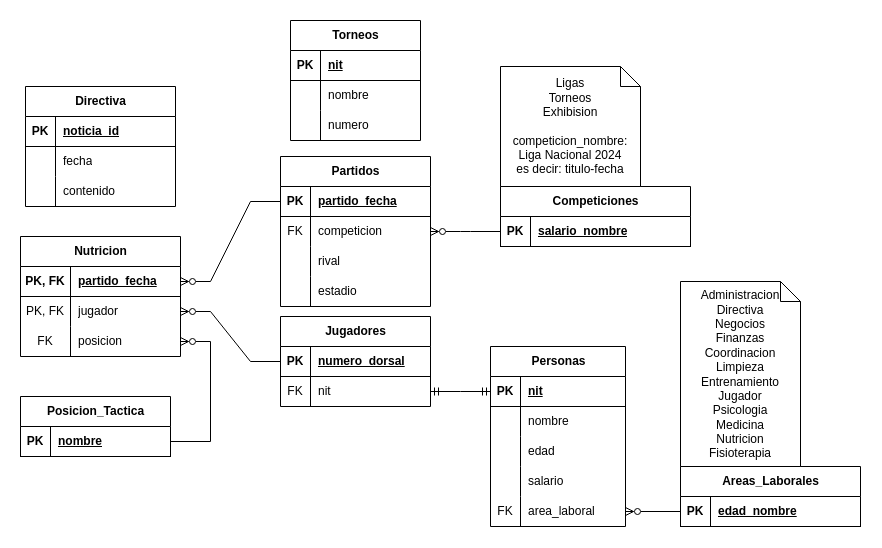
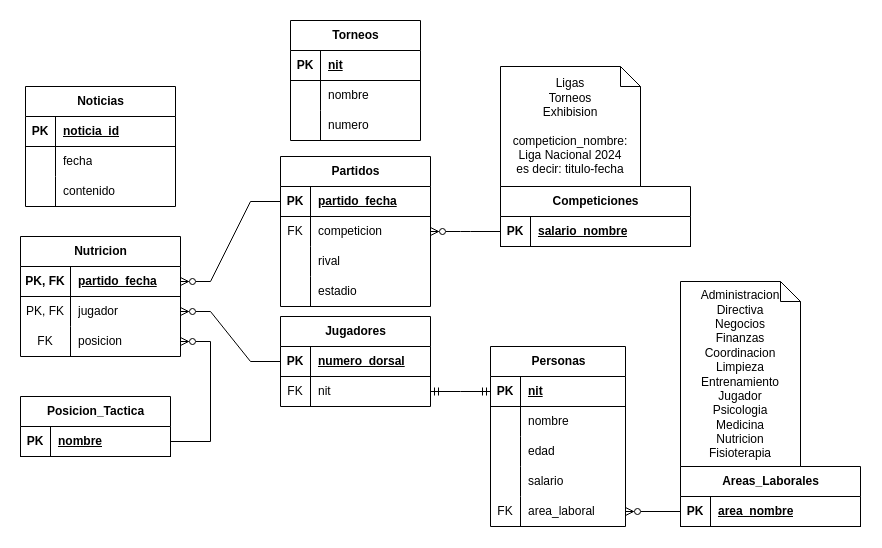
node "Directiva": label "Directiva" -> "Noticias"
node "edad_nombre": label "edad_nombre" -> "area_nombre"
